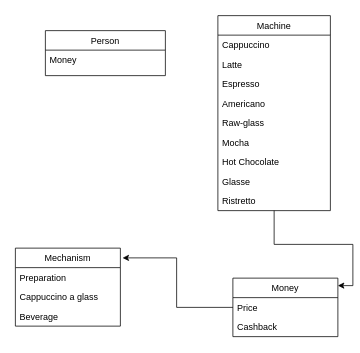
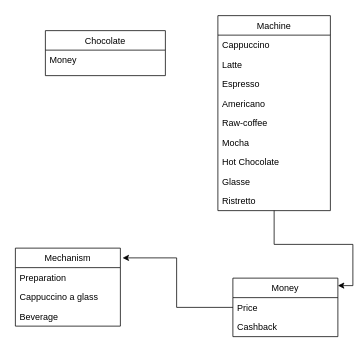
node "Person": label "Person" -> "Chocolate"
node "Raw-glass": label "Raw-glass" -> "Raw-coffee"
